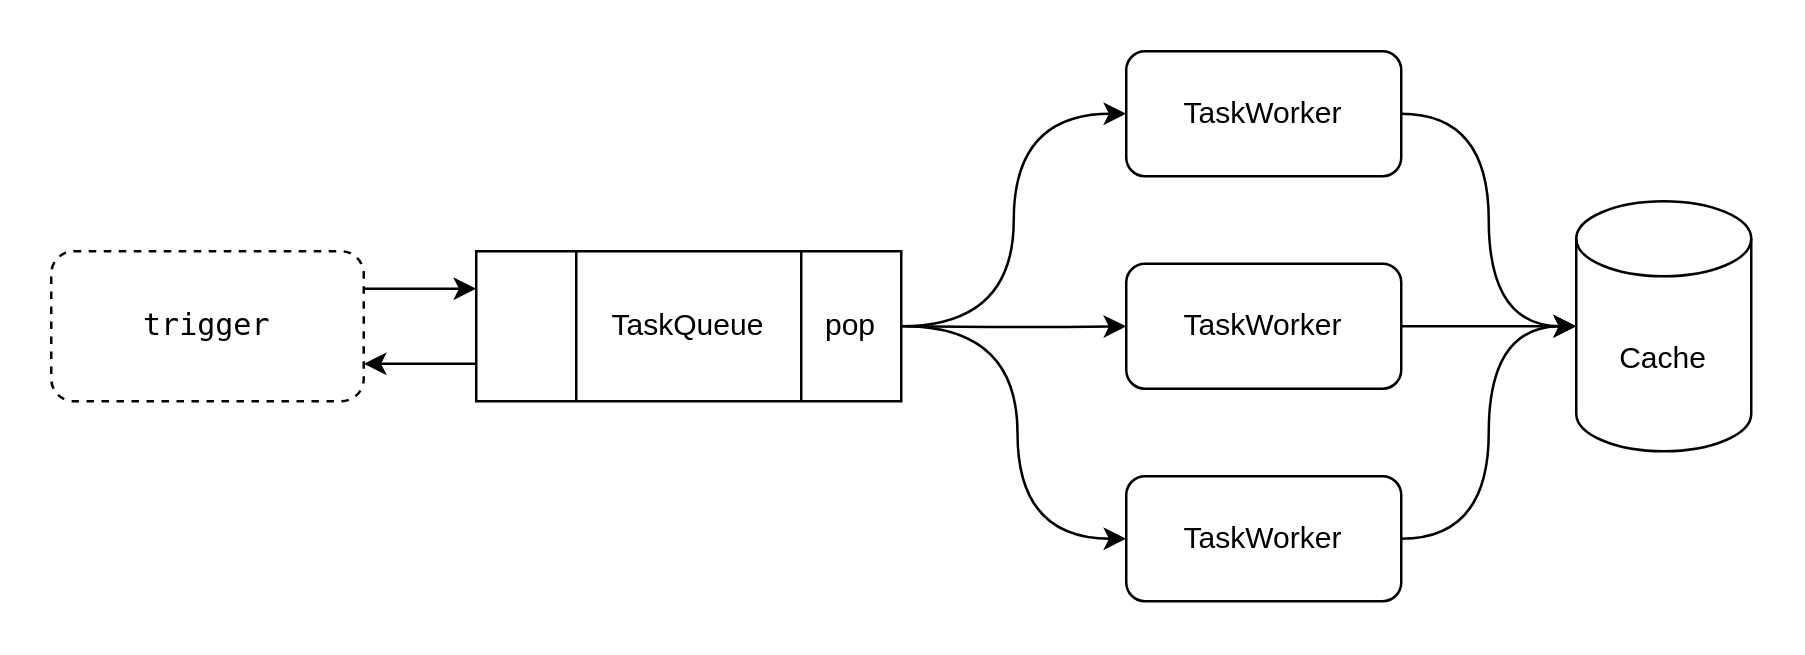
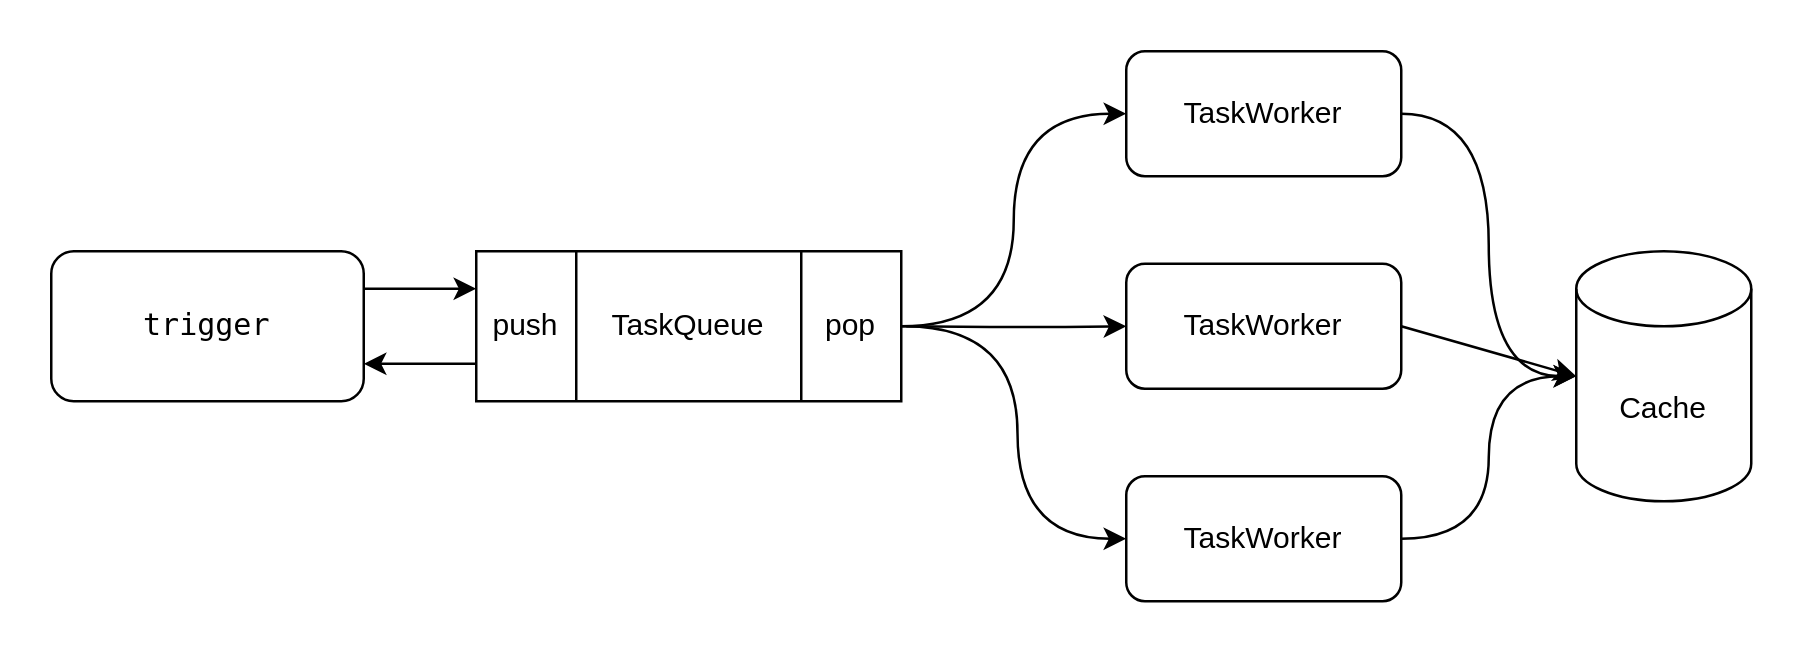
node "trigger": style dashed -> solid
node "push": added
node "Cache": moved (1664, 326) -> (1664, 376)
